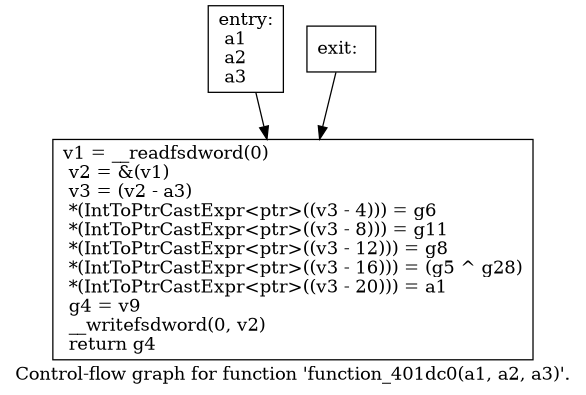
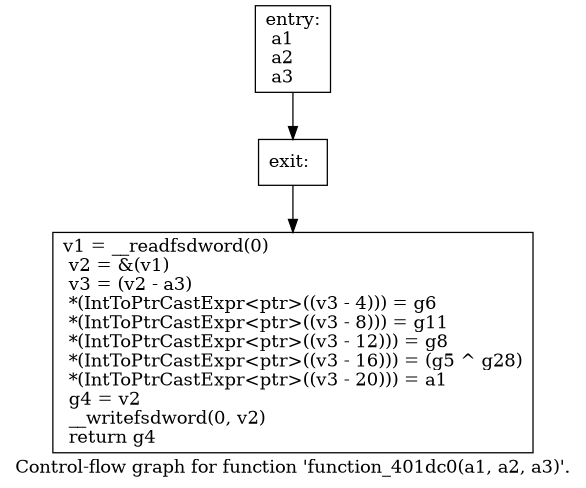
edge "entry:" -> "v1 = __readfsdword(0)": now "entry:" -> "exit:"
node "v1 = __readfsdword(0)": text "g4 = v9" -> "g4 = v2"
